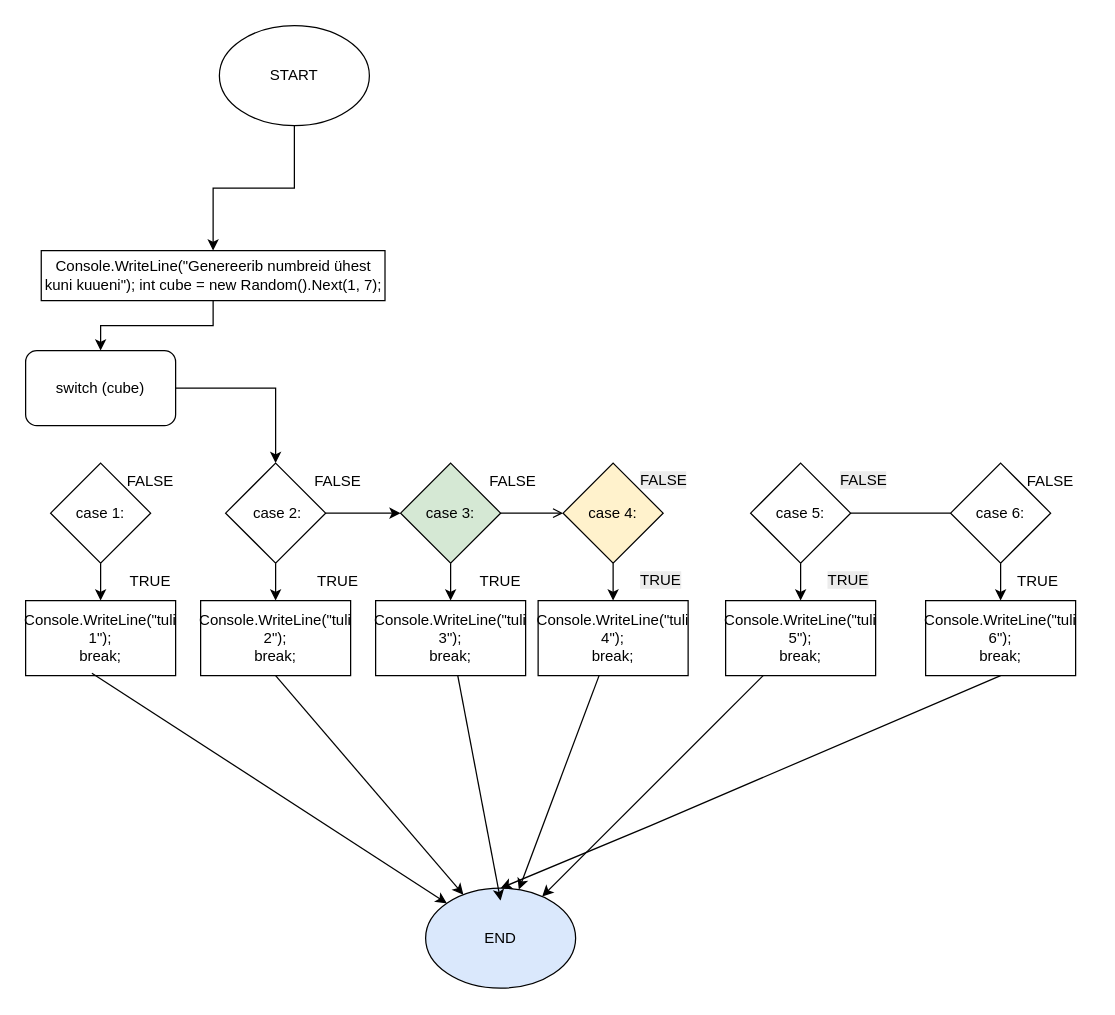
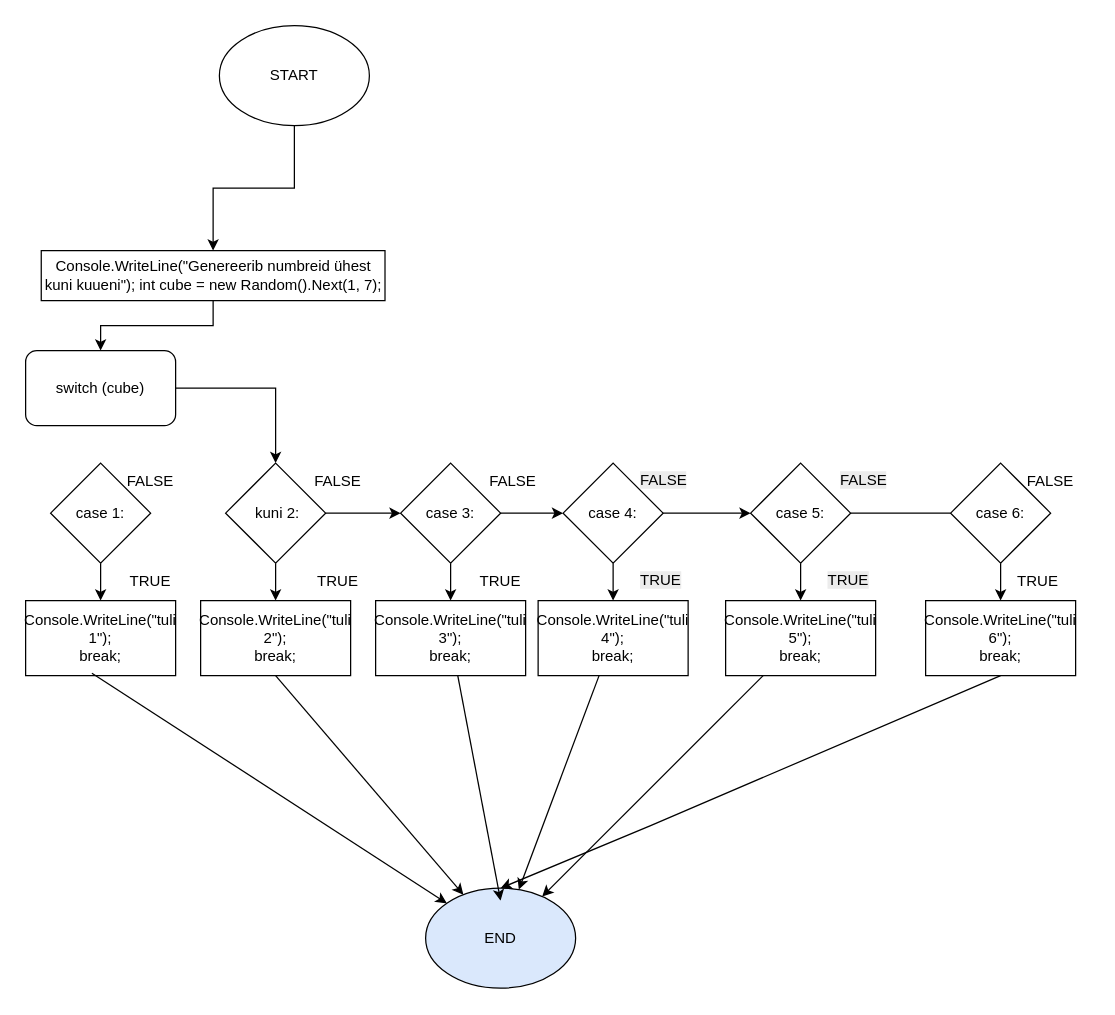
node "case 2:": label "case 2:" -> "kuni 2:"
node "case 3:": fillcolor #d5e8d4 -> #ffffff
edge "case 3:" -> "case 4:": arrowhead open -> classic
node "case 4:": fillcolor #fff2cc -> #ffffff
edge "case 4:" -> "case 5:": added
